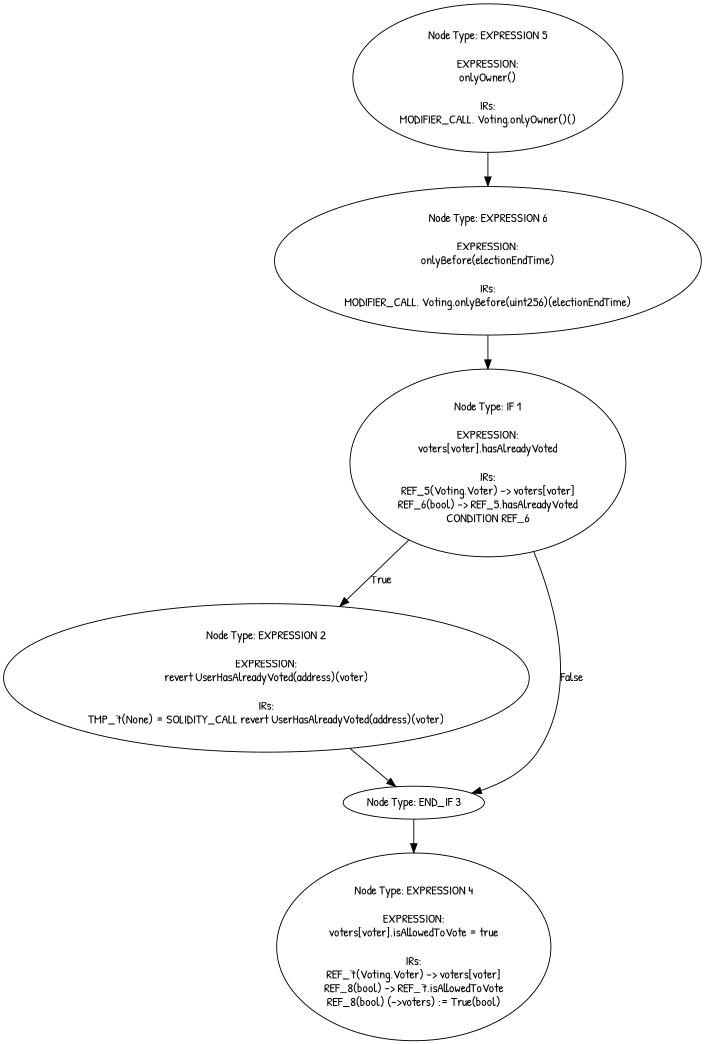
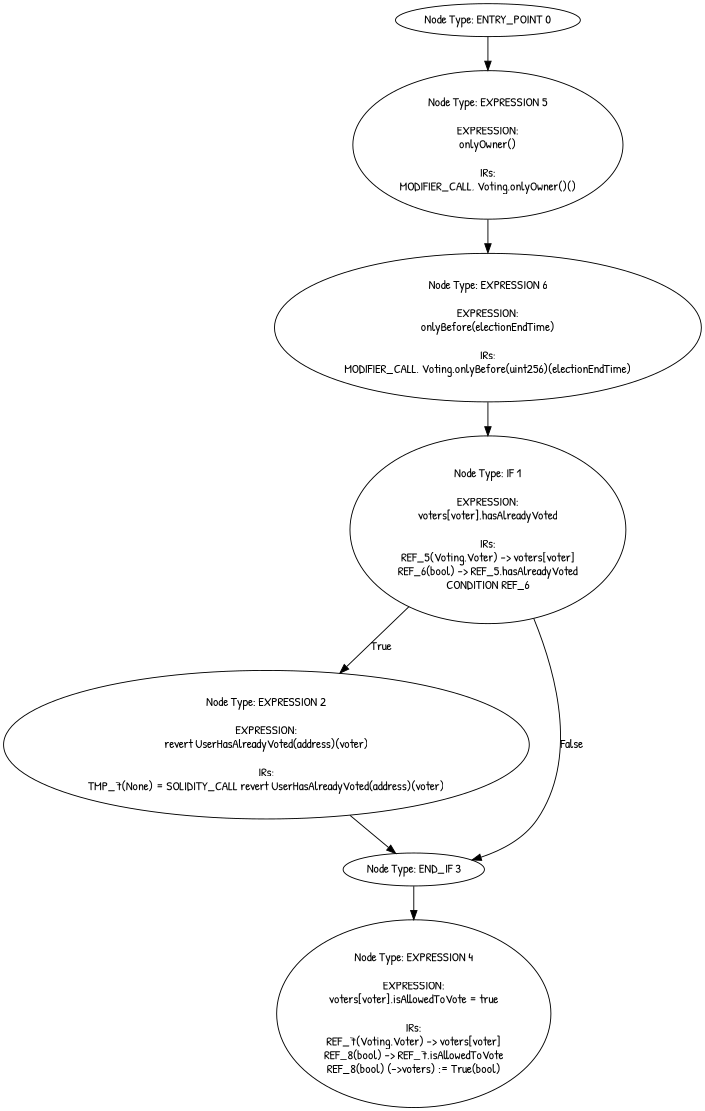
node "Node Type: ENTRY_POINT 0": added
